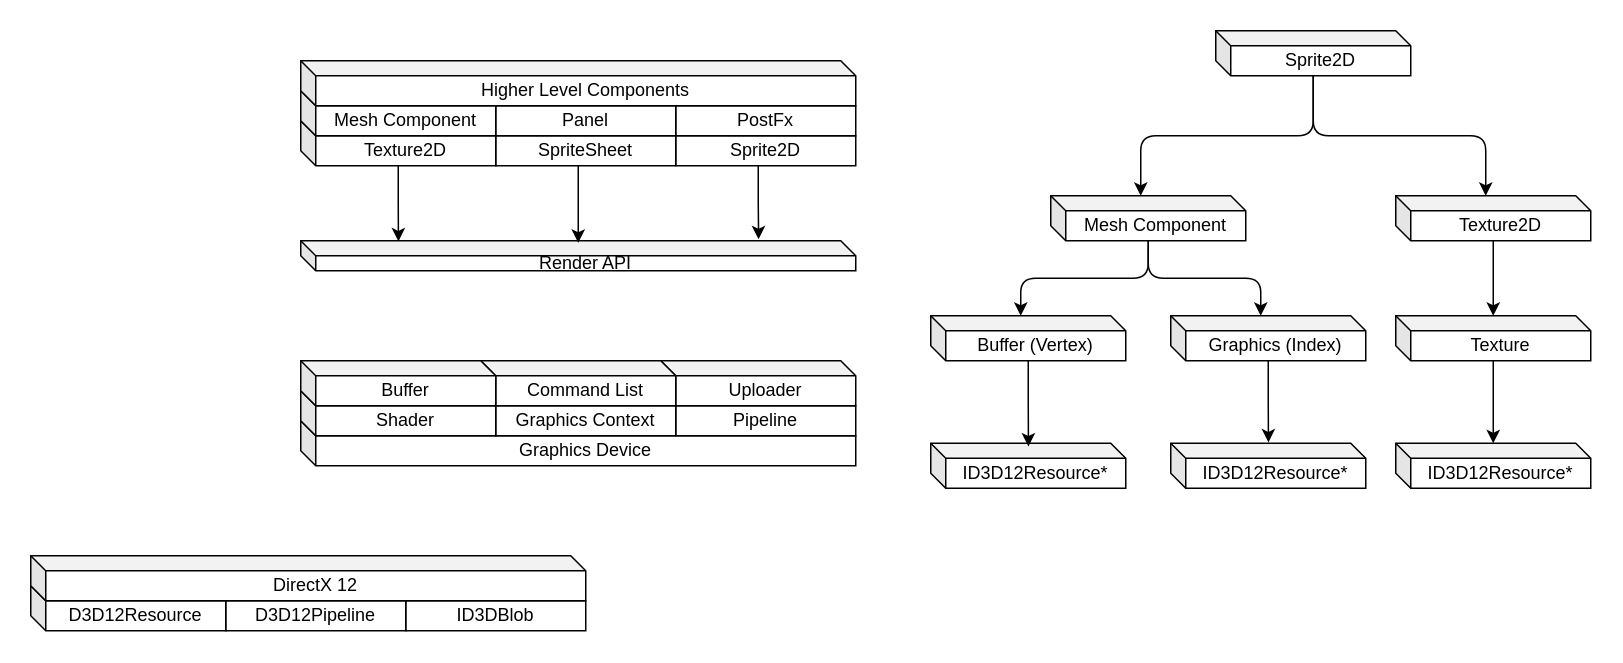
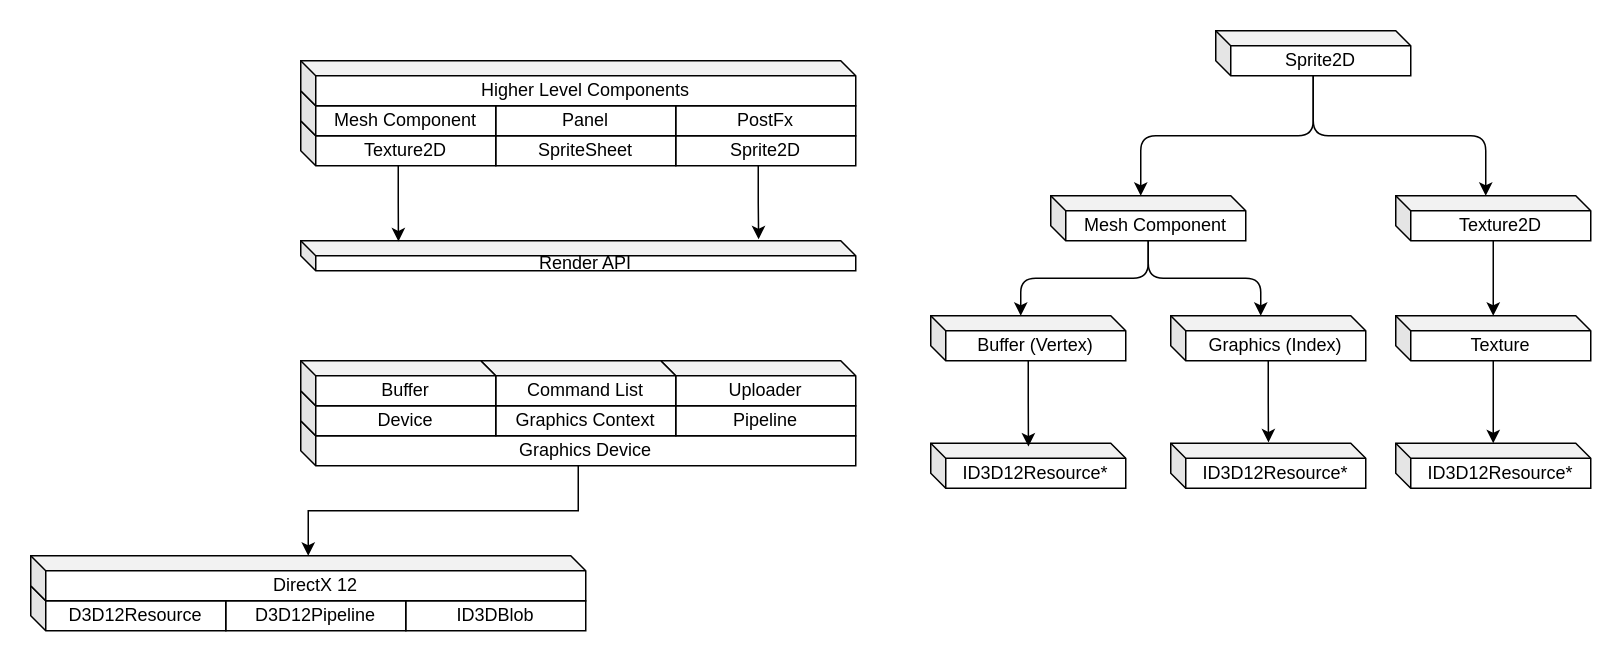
edge "SpriteSheet" -> "Render API": removed
node "Shader": label "Shader" -> "Device"
edge "Graphics Device" -> "DirectX 12": added
